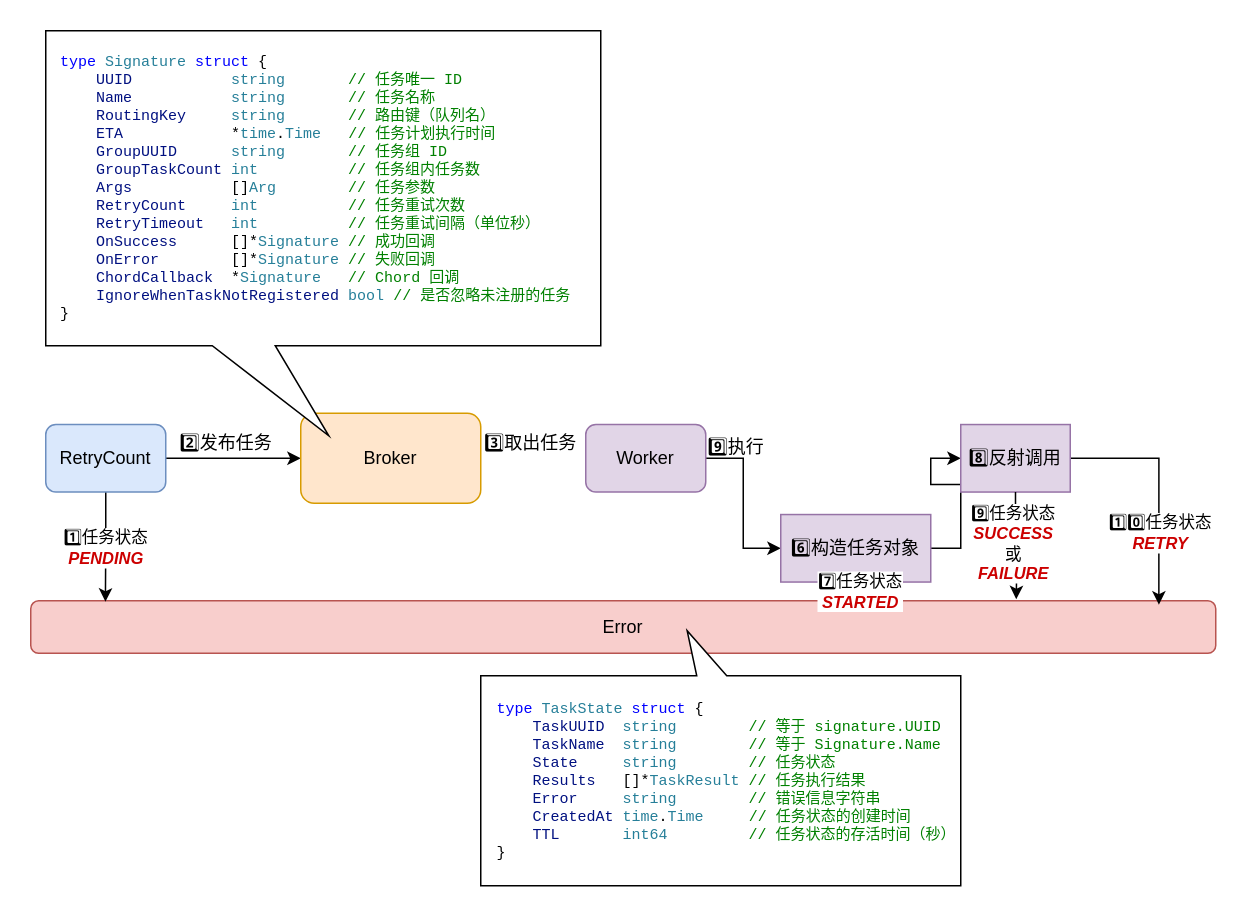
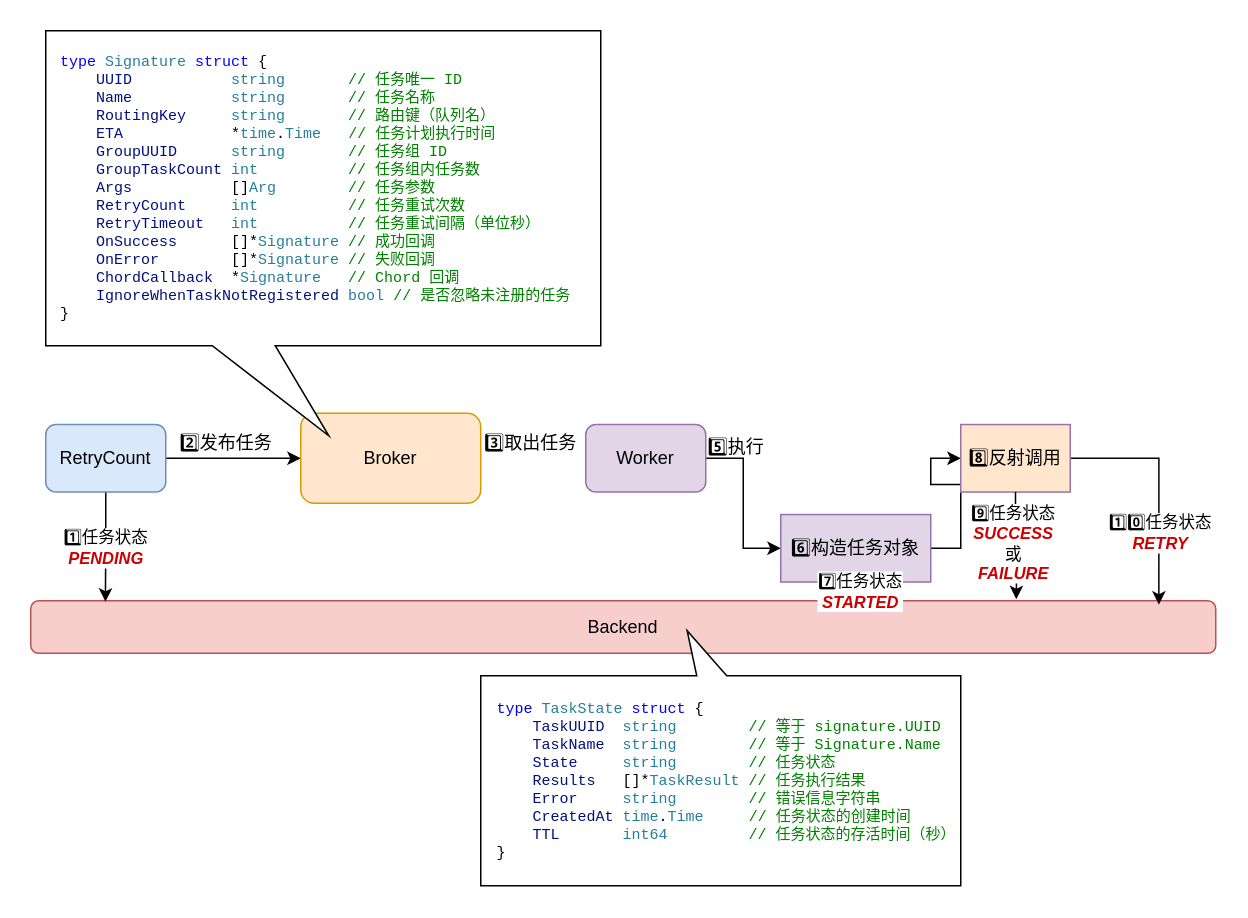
node "9️⃣执行": label "9️⃣执行" -> "5️⃣执行"
node "8️⃣反射调用": fillcolor #e1d5e7 -> #ffe6cc
node "Error": label "Error" -> "Backend"
